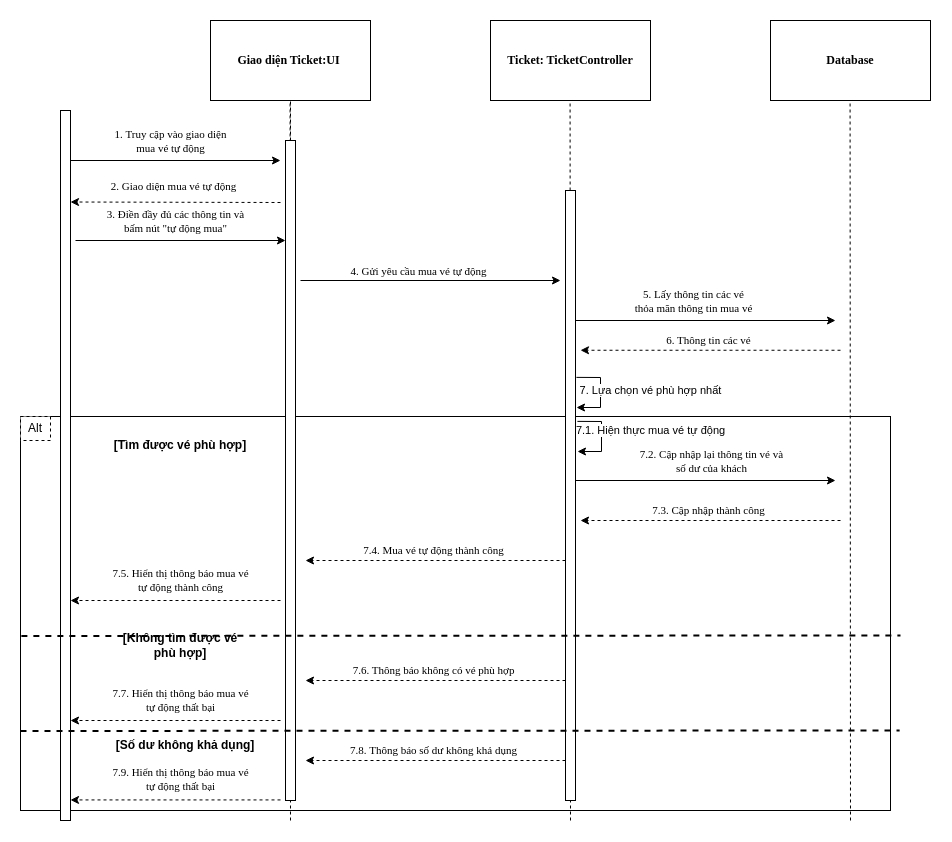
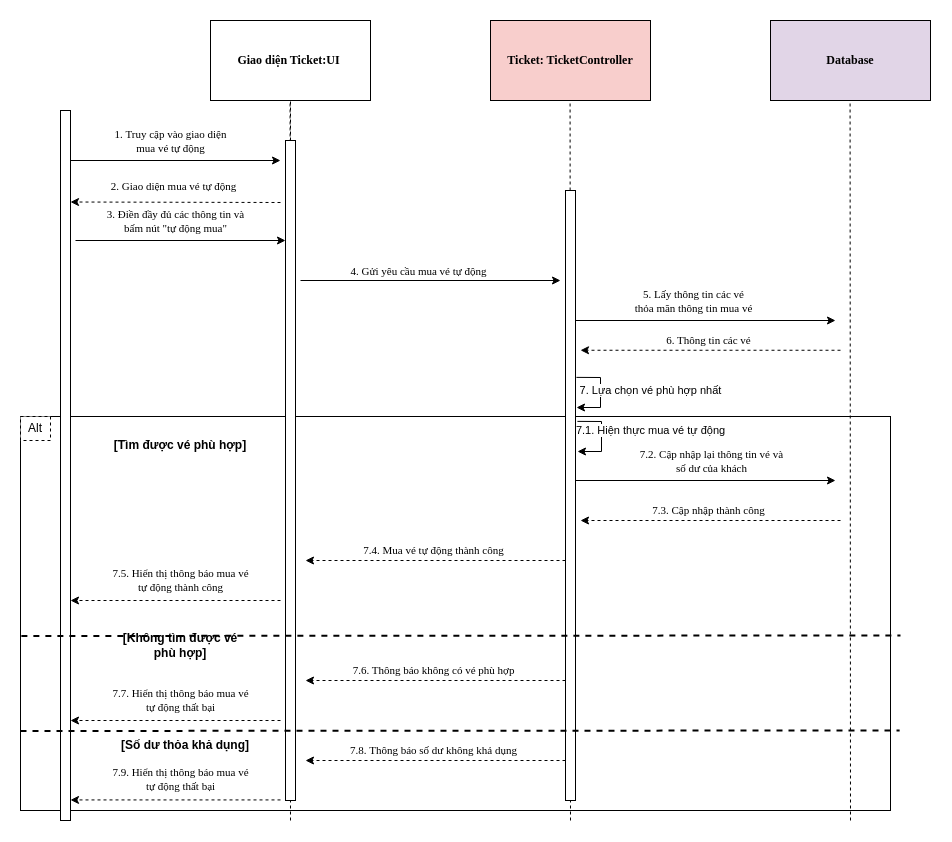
node "Ticket: TicketController": fillcolor #ffffff -> #f8cecc
node "Database": fillcolor #ffffff -> #e1d5e7
node "[Số dư không khả dụng]": label "[Số dư không khả dụng]" -> "[Số dư thỏa khả dụng]"
